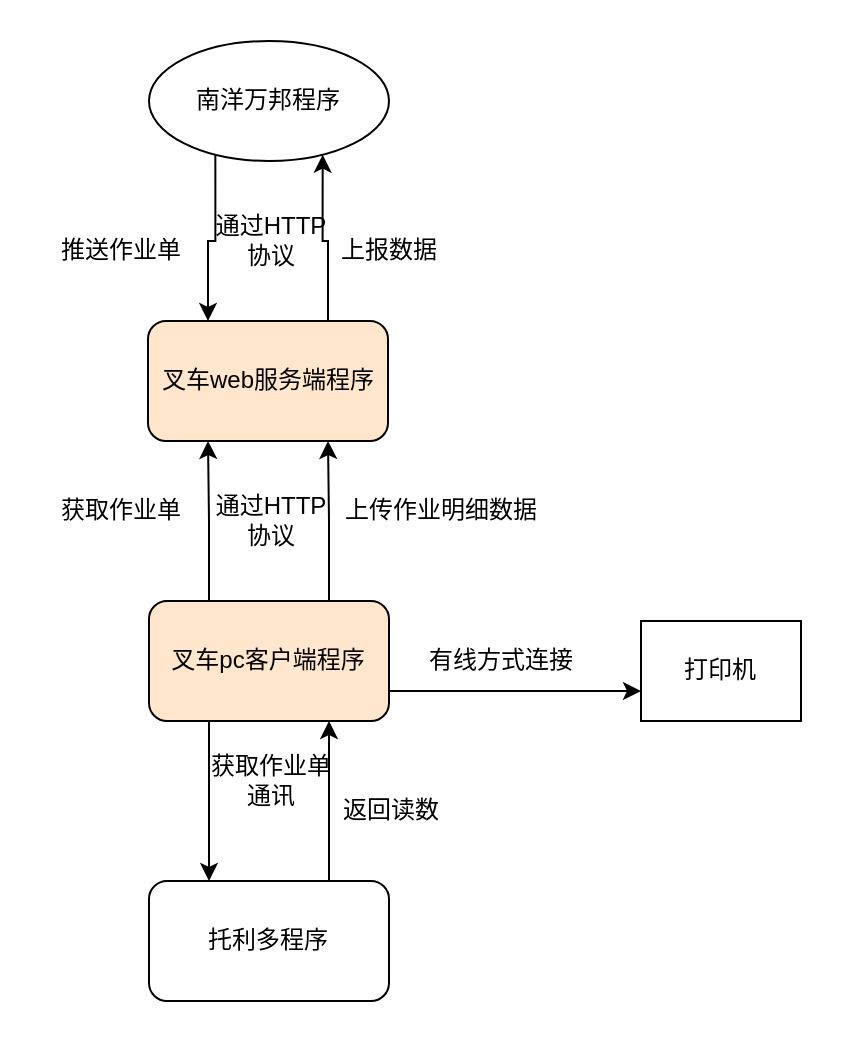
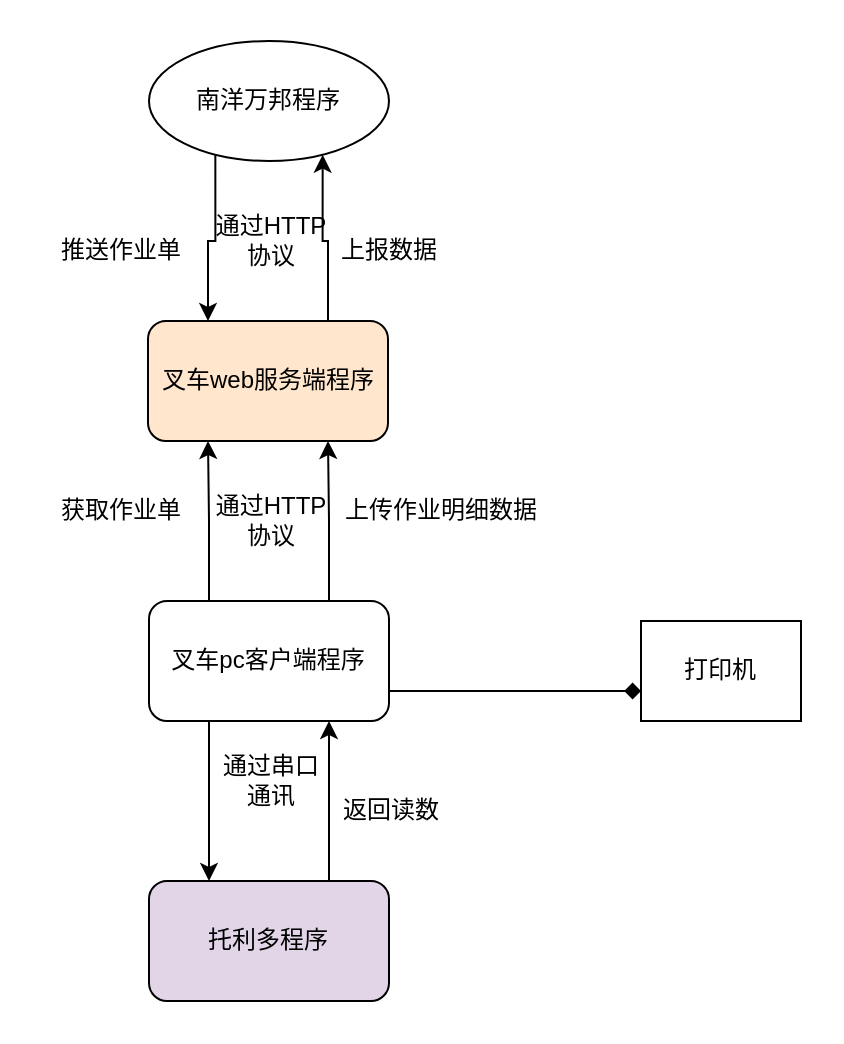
node "叉车pc客户端程序": fillcolor #ffe6cc -> #ffffff
node "有线方式连接": removed
edge "叉车pc客户端程序" -> "打印机": arrowhead classic -> diamond
node "获取作业单 通讯": label "获取作业单 通讯" -> "通过串口 通讯"
node "托利多程序": fillcolor #ffffff -> #e1d5e7
